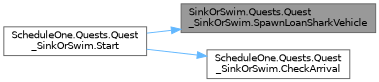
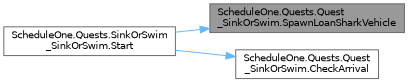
node "SinkOrSwim.Quests.Quest _SinkOrSwim.SpawnLoanSharkVehicle": label "SinkOrSwim.Quests.Quest _SinkOrSwim.SpawnLoanSharkVehicle" -> "ScheduleOne.Quests.Quest _SinkOrSwim.SpawnLoanSharkVehicle"
node "ScheduleOne.Quests.Quest _SinkOrSwim.Start": label "ScheduleOne.Quests.Quest _SinkOrSwim.Start" -> "ScheduleOne.Quests.SinkOrSwim _SinkOrSwim.Start"
